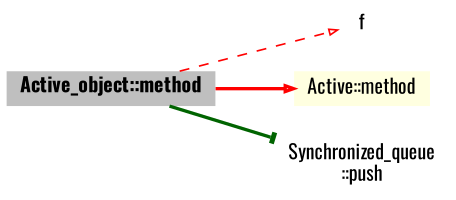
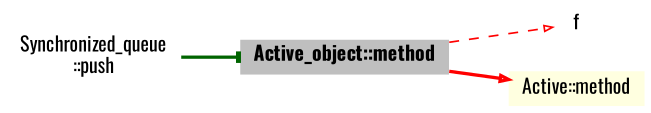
edge "Active_object::method" -> "Synchronized_queue ::push": reversed
